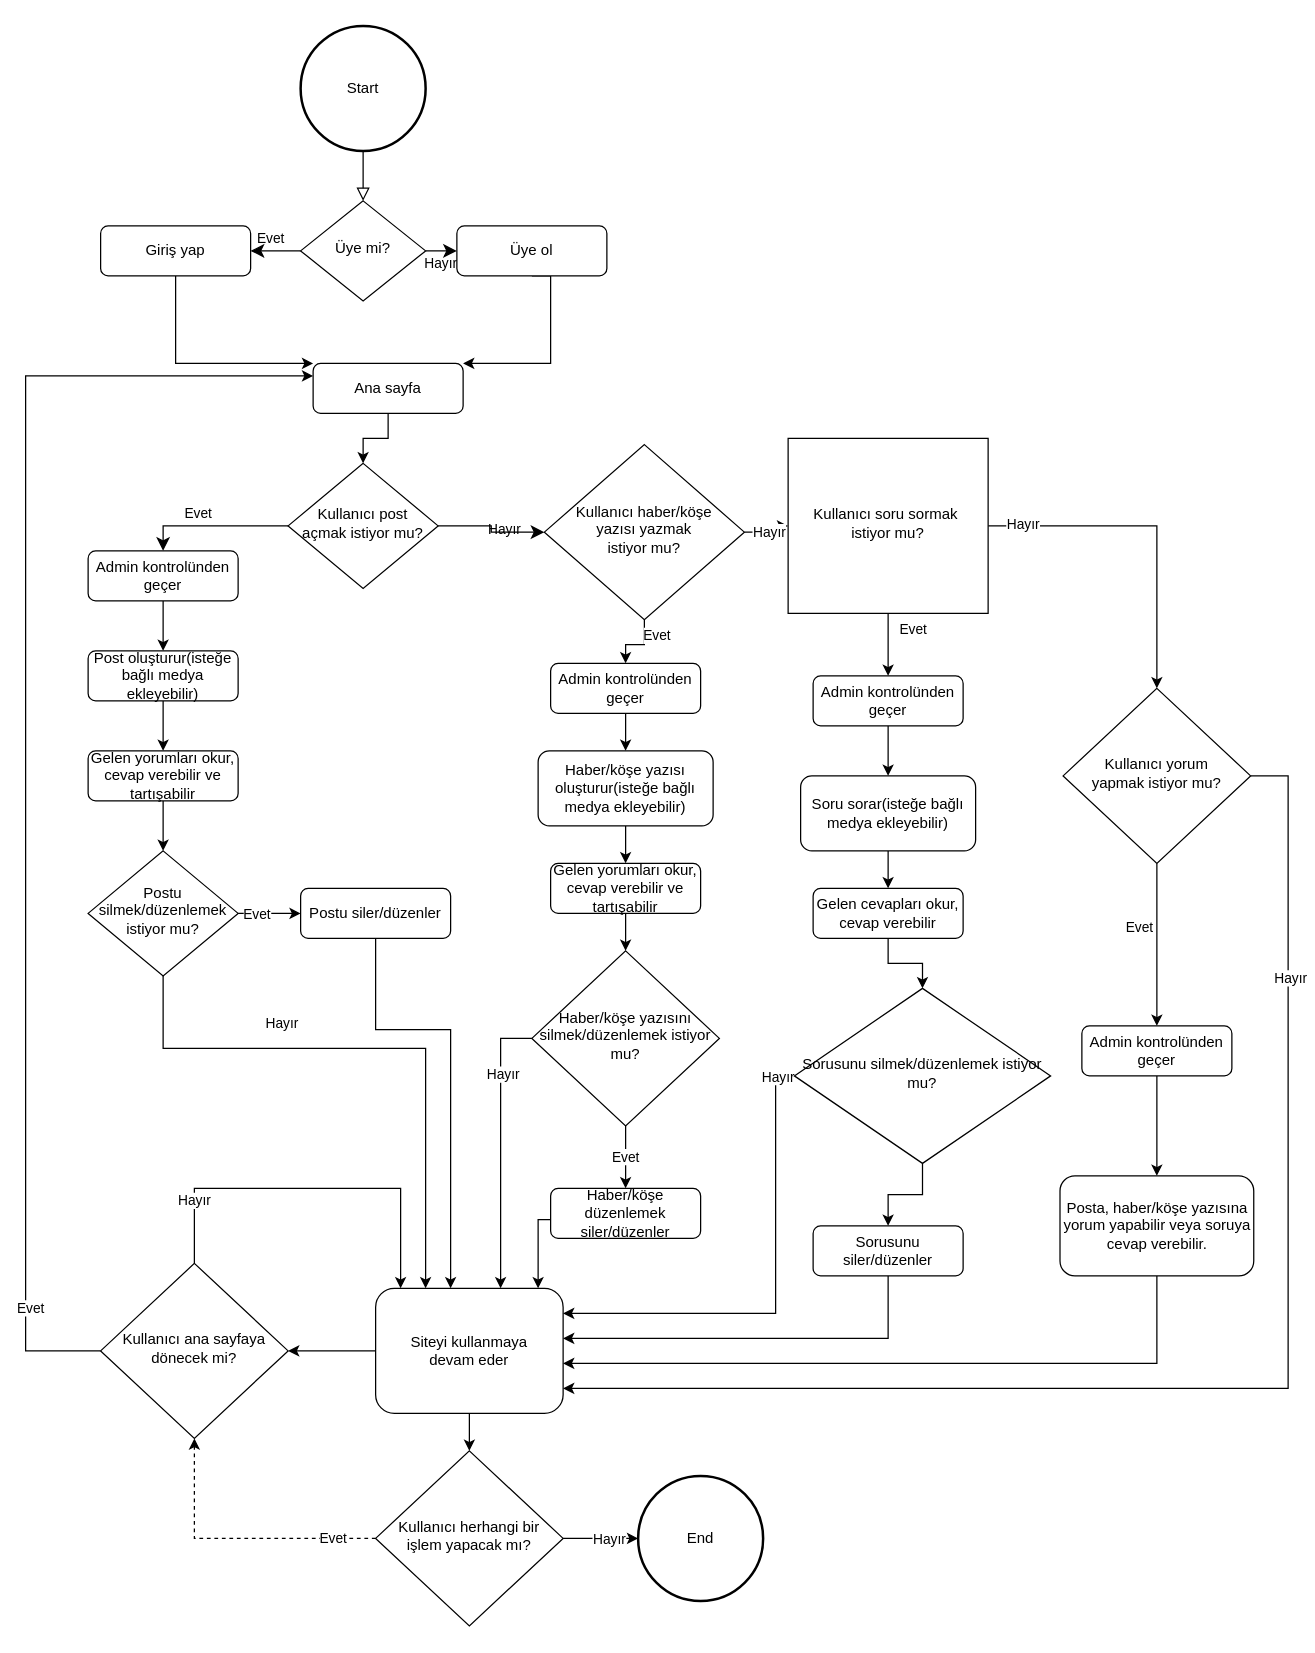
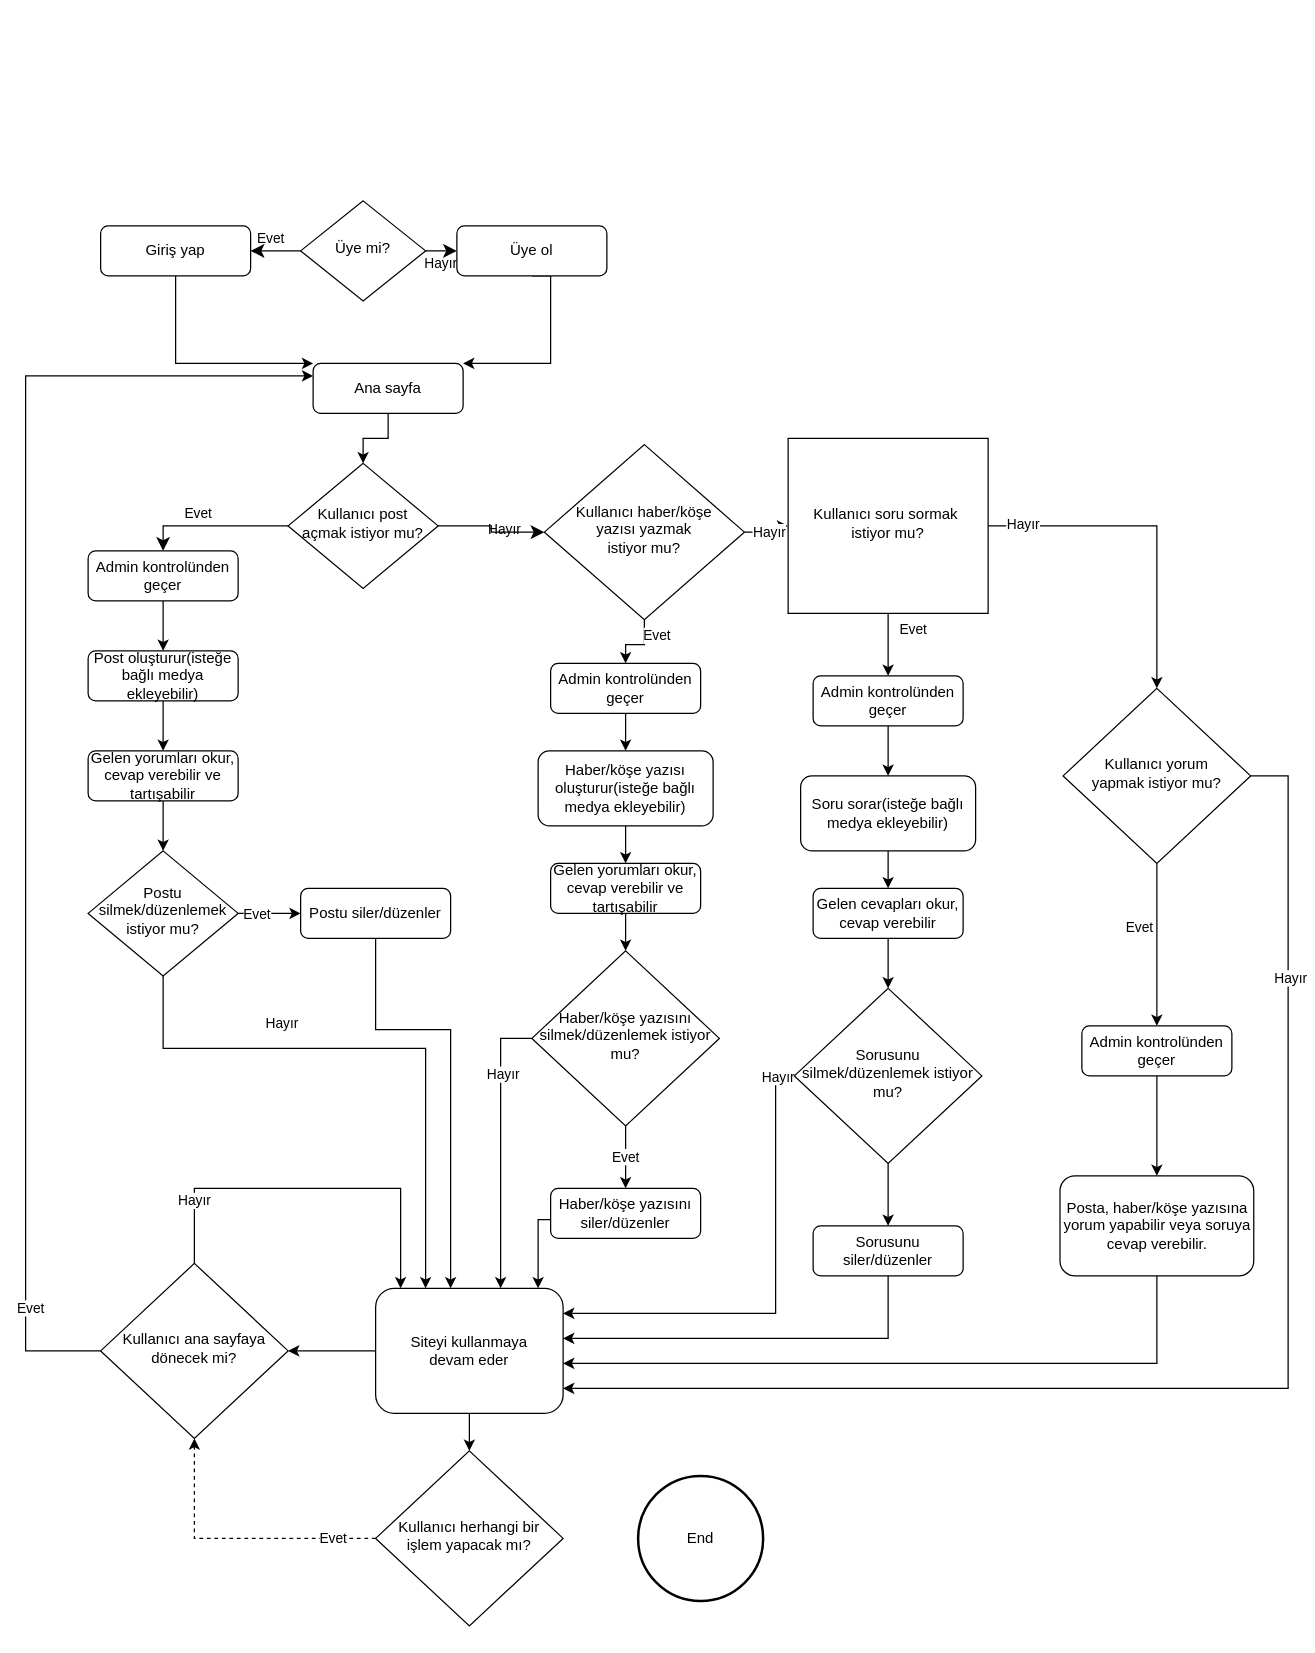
node "Start": removed
edge "Start" -> "Üye mi?": removed
node "Sorusunu silmek/düzenlemek istiyor mu?": size 256x175 -> 188x175
node "Haber/köşe düzenlemek siler/düzenler": label "Haber/köşe düzenlemek siler/düzenler" -> "Haber/köşe yazısını siler/düzenler"
edge "Kullanıcı herhangi bir işlem yapacak mı?" -> "End": removed, label "Hayır"
